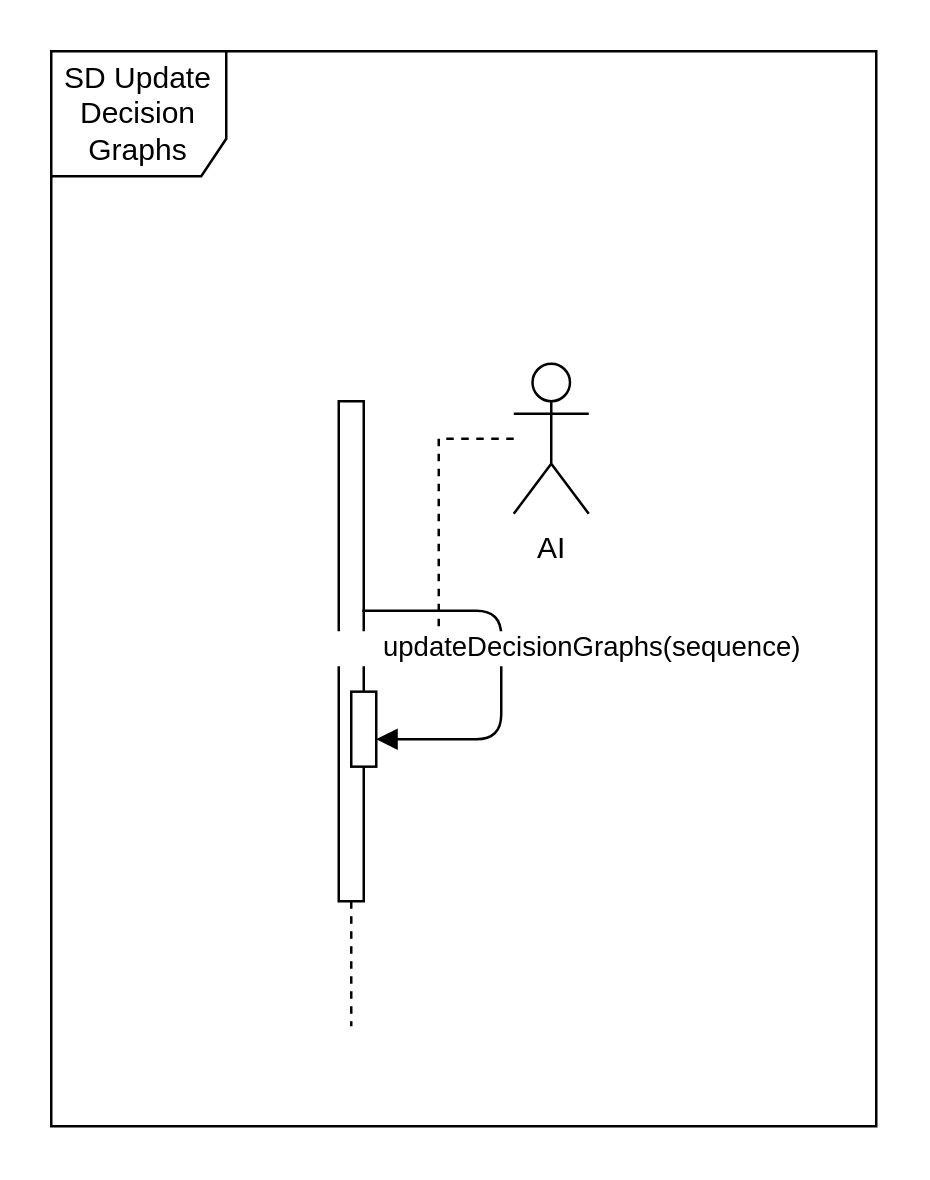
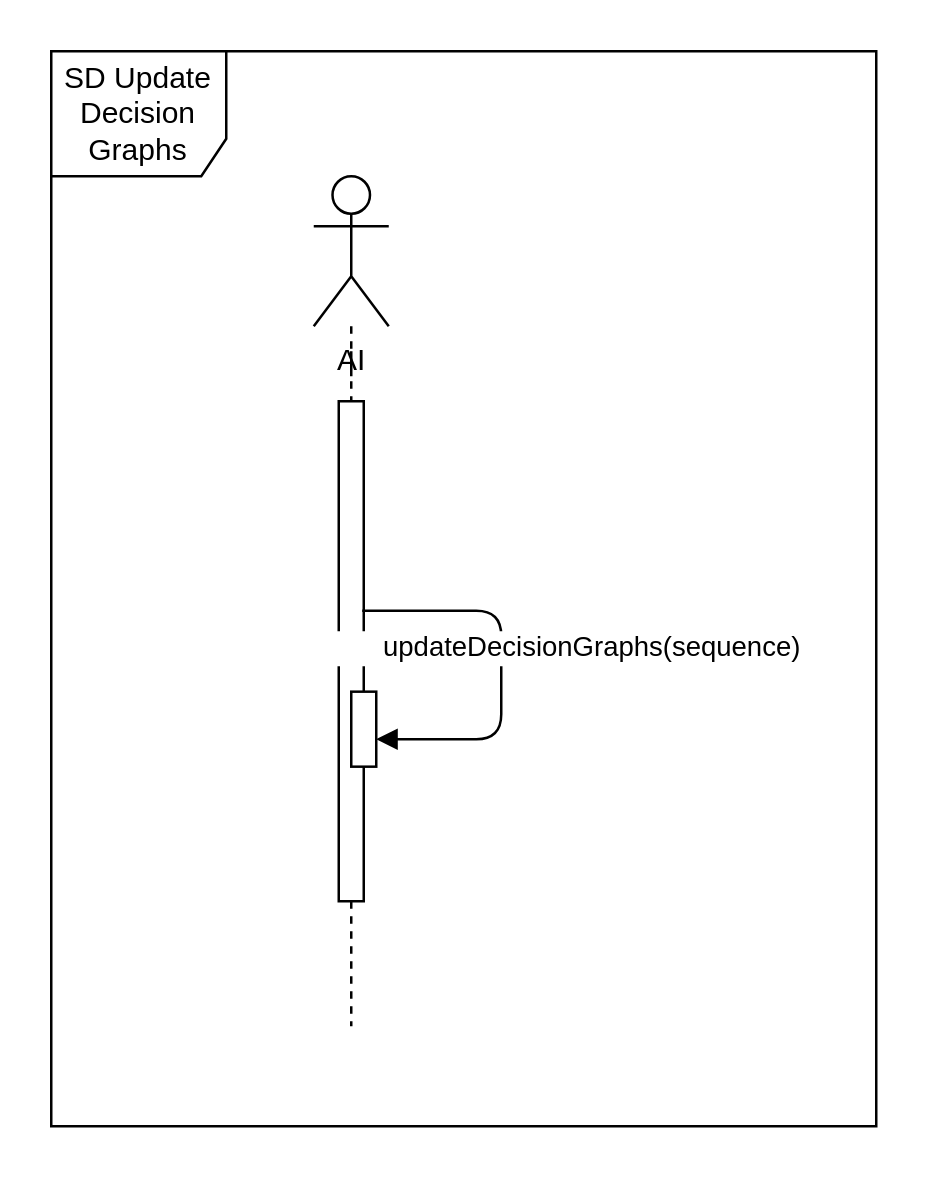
node "AI": moved (551, 439) -> (351, 251)
